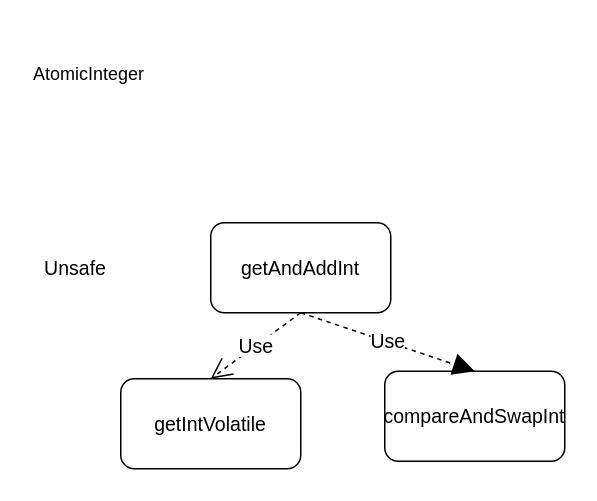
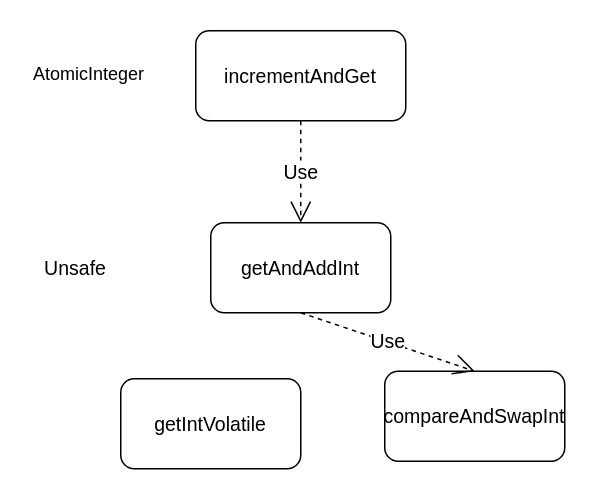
node "incrementAndGet": added
edge "incrementAndGet" -> "getAndAddInt": added, label "Use"
edge "getAndAddInt" -> "getIntVolatile": removed, label "Use"
edge "getAndAddInt" -> "compareAndSwapInt": arrowhead block -> open
